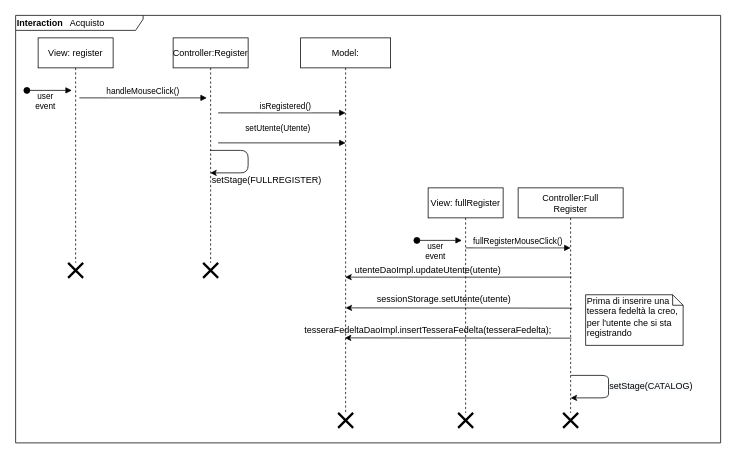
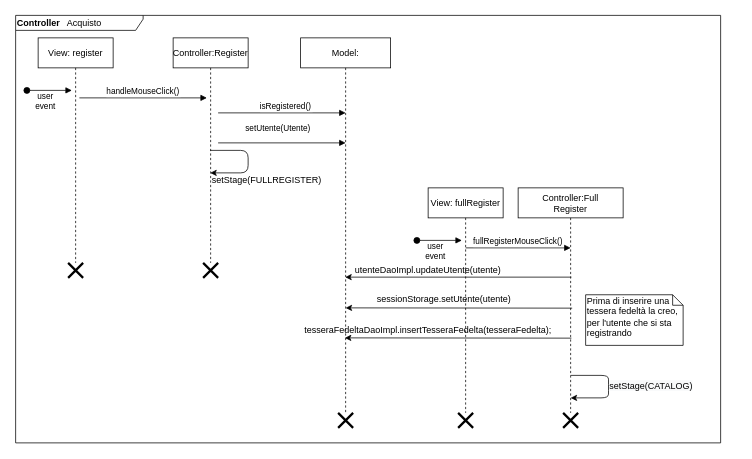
node "Interaction Acquisto": label "Interaction Acquisto" -> "Controller Acquisto"
